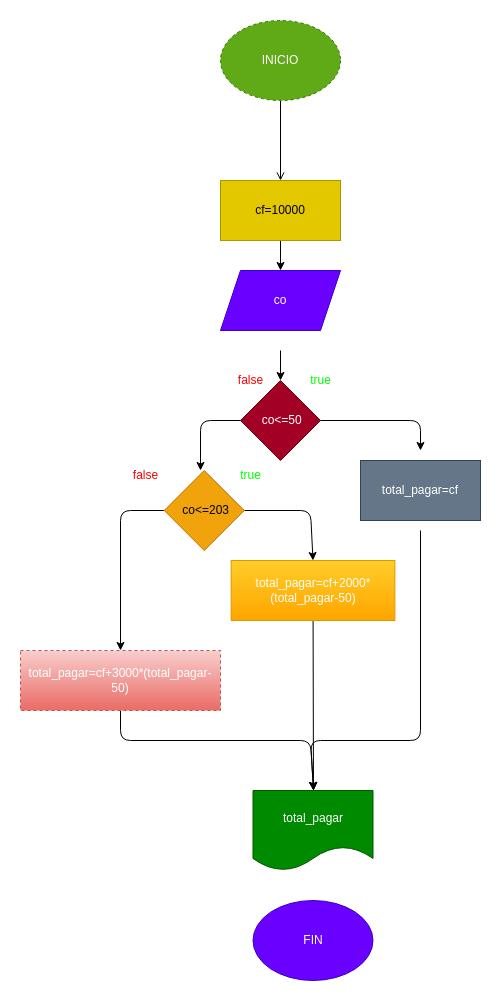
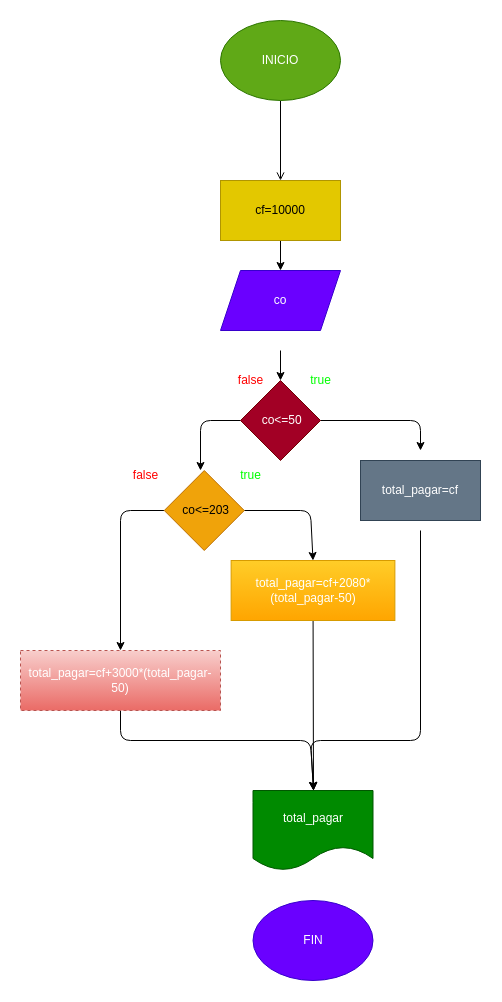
node "INICIO": style dashed -> solid
node "total_pagar=cf+2000*(total_pagar-50)": label "total_pagar=cf+2000*(total_pagar-50)" -> "total_pagar=cf+2080*(total_pagar-50)"
